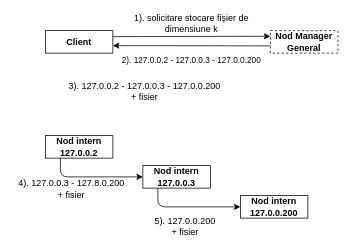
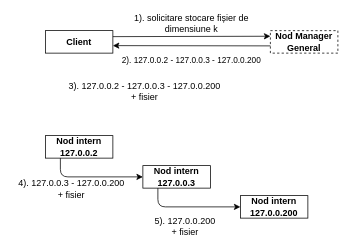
node "4). 127.0.0.3 - 127.8.0.200 + fisier": label "4). 127.0.0.3 - 127.8.0.200 + fisier" -> "4). 127.0.0.3 - 127.0.0.200 + fisier"
